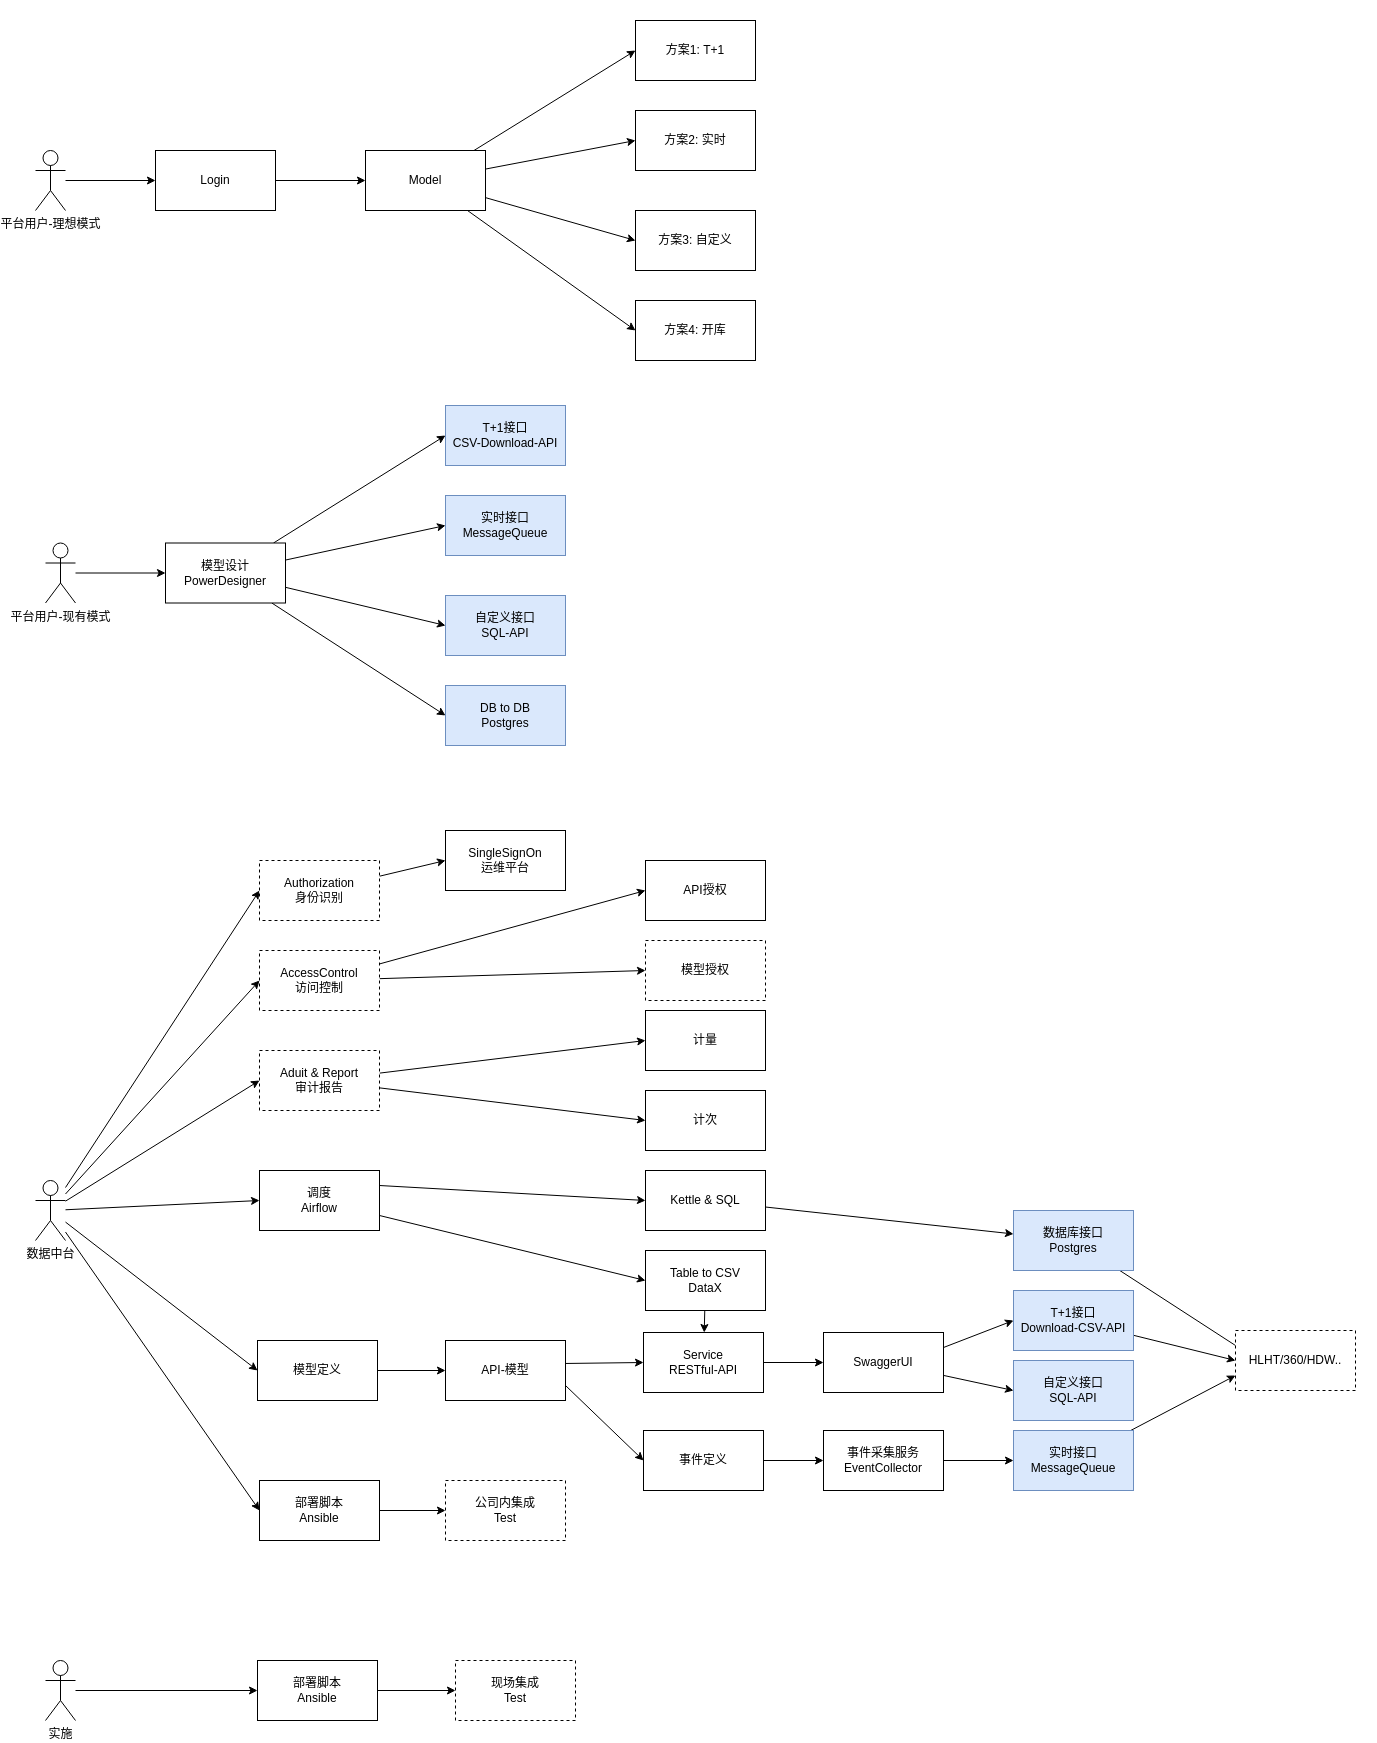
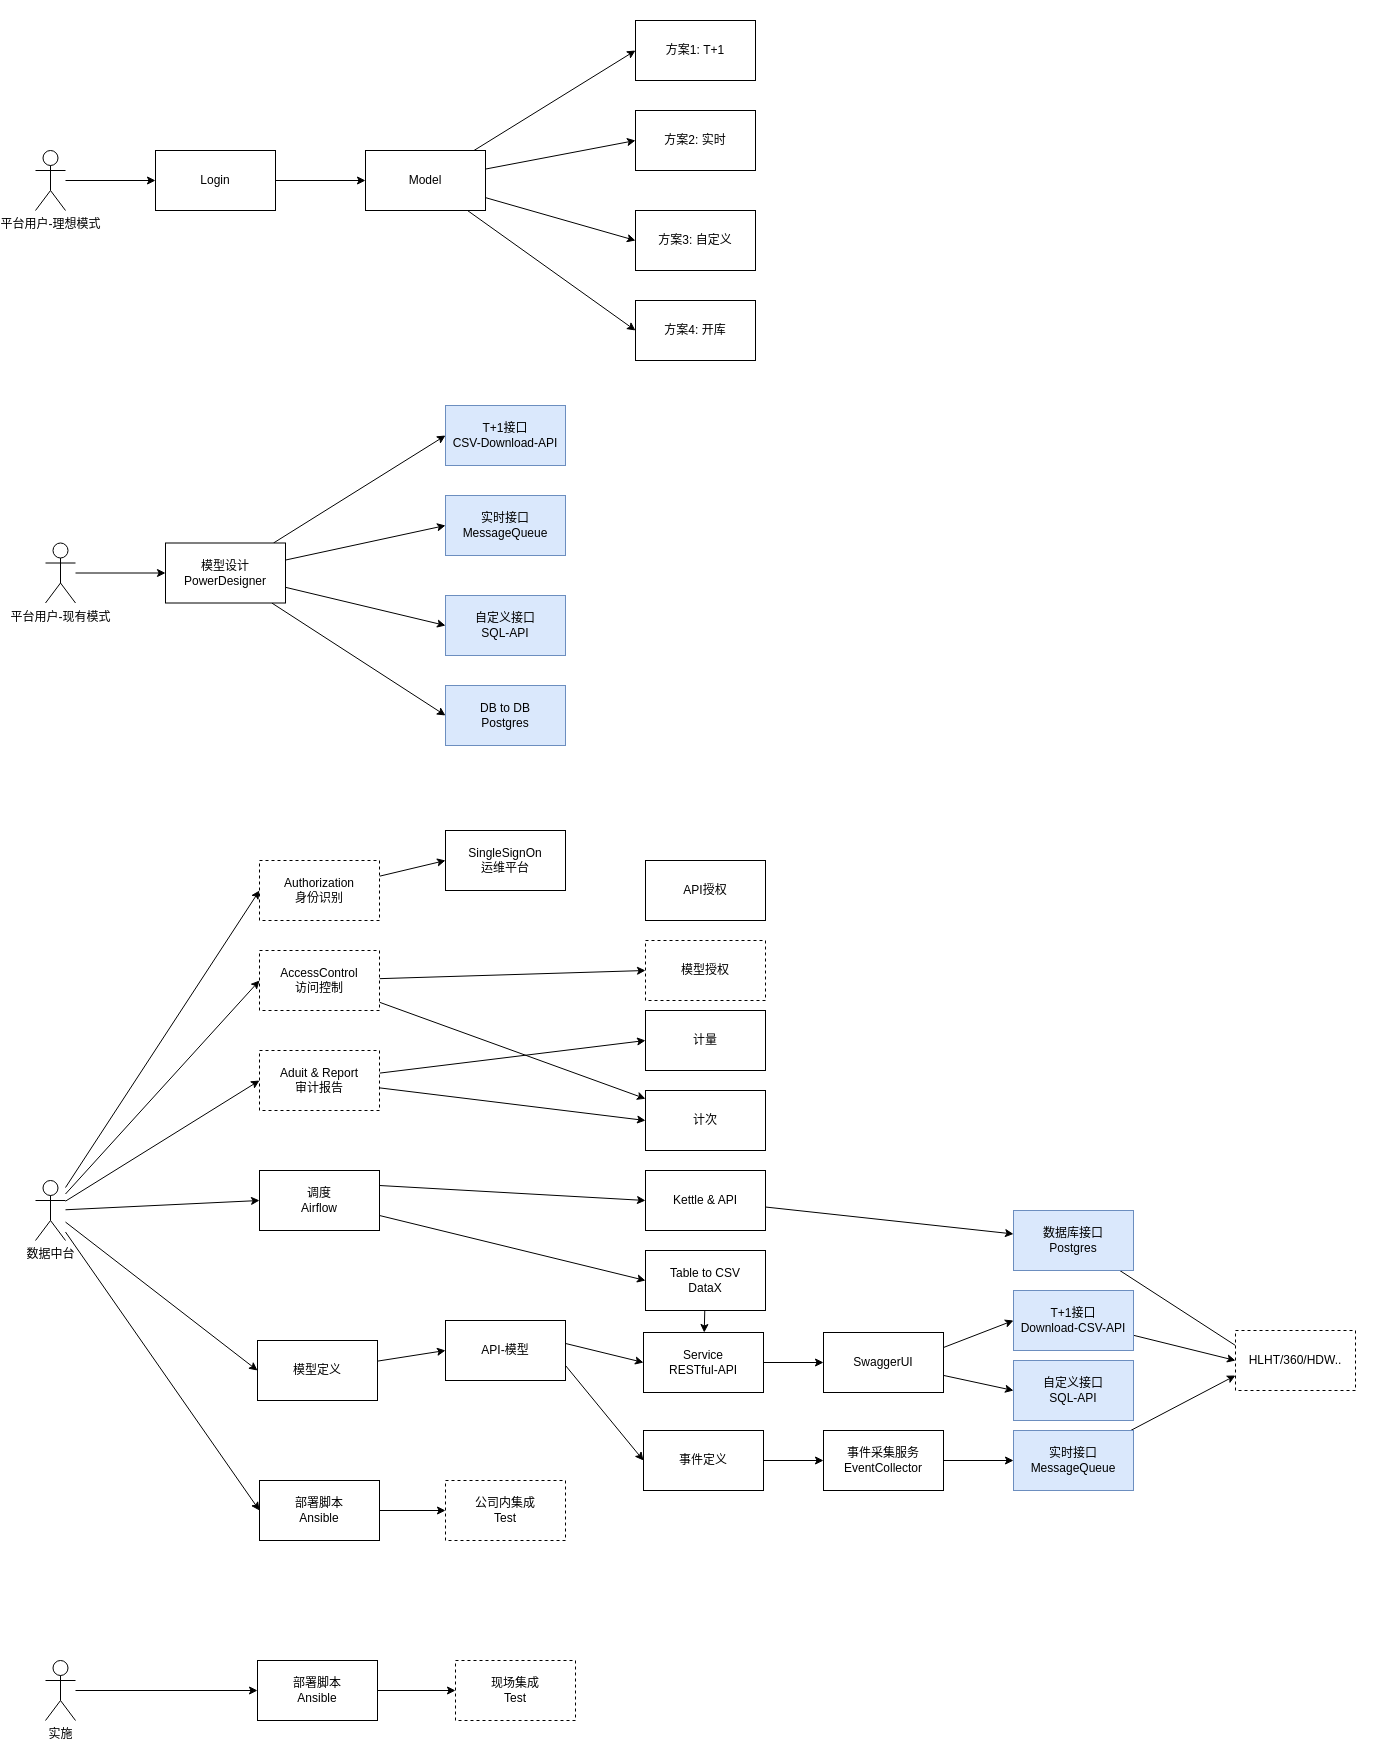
edge "AccessControl 访问控制" -> "API授权": now "AccessControl 访问控制" -> "计次"
node "Kettle & SQL": label "Kettle & SQL" -> "Kettle & API"
node "API-模型": moved (506, 1371) -> (506, 1351)
